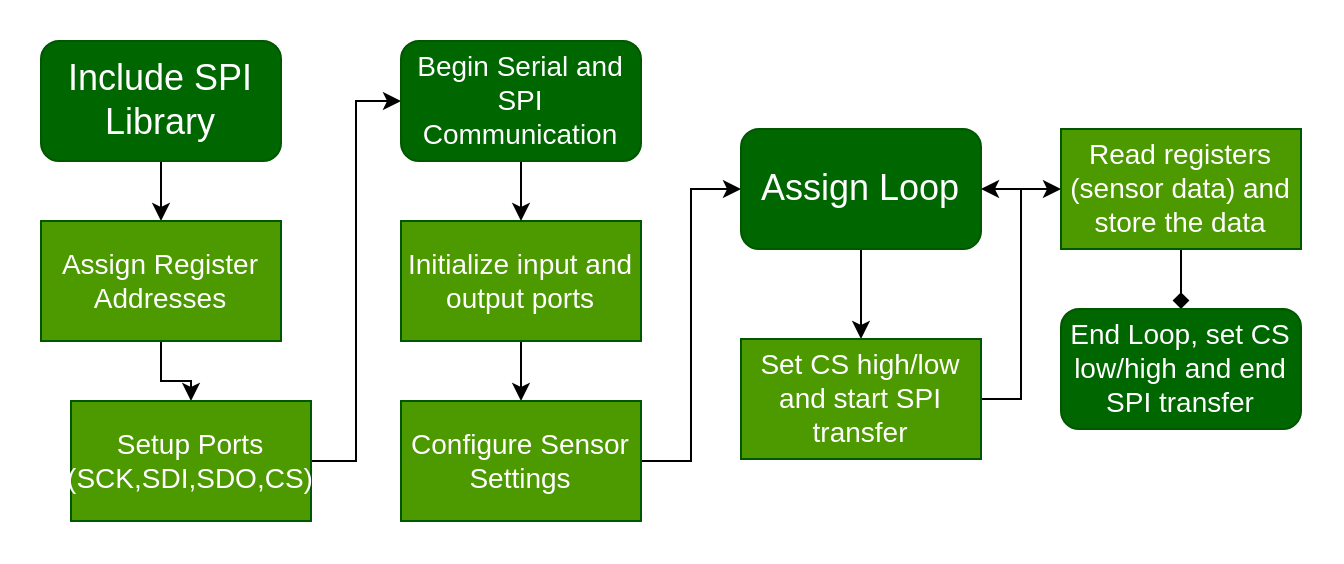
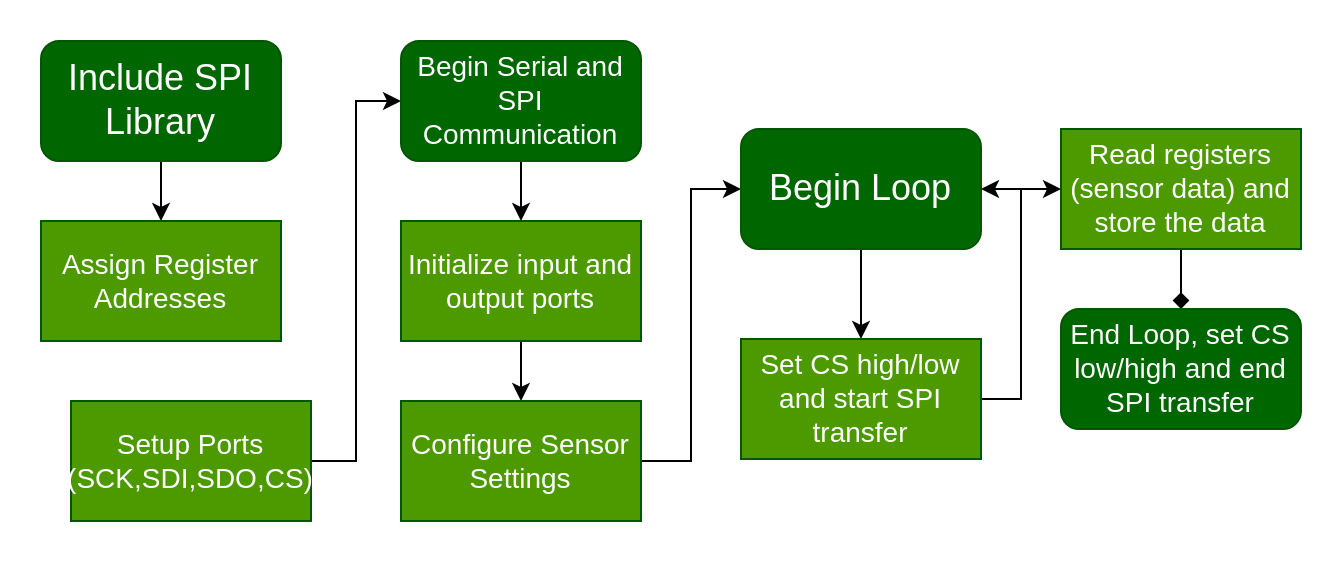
node "Assign Loop": label "Assign Loop" -> "Begin Loop"
edge "Assign Register Addresses" -> "Setup Ports (SCK,SDI,SDO,CS)": removed
